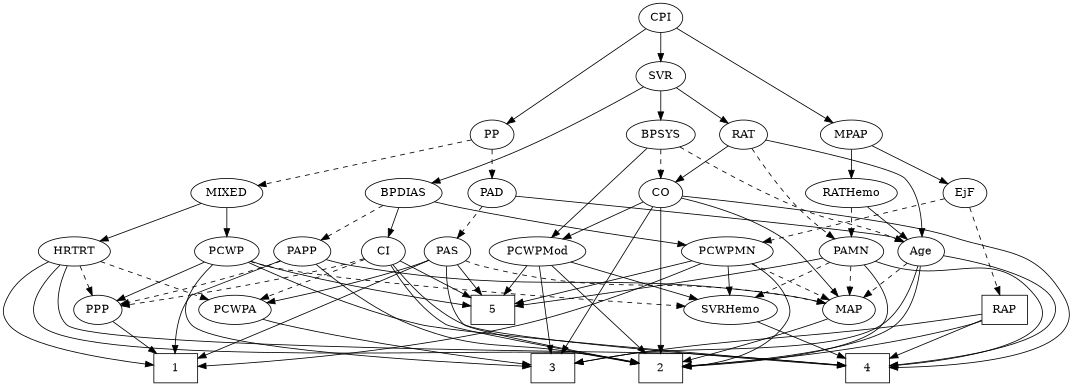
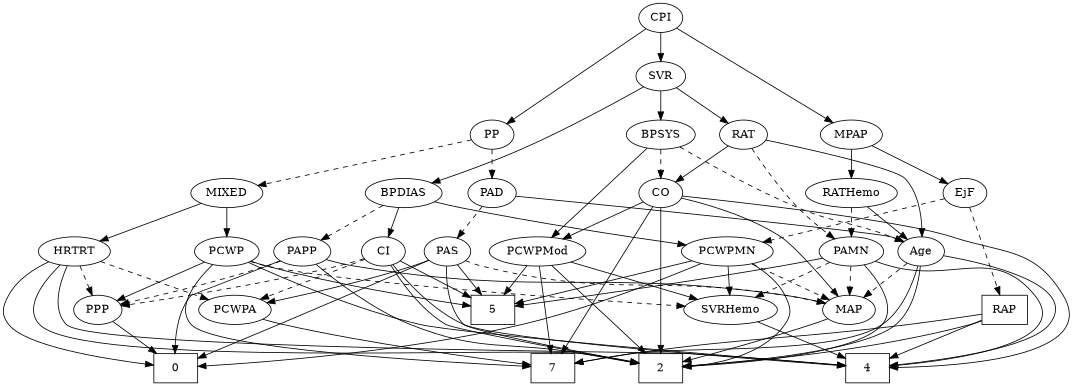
node "1": label "1" -> "0"
node "3": label "3" -> "7"
